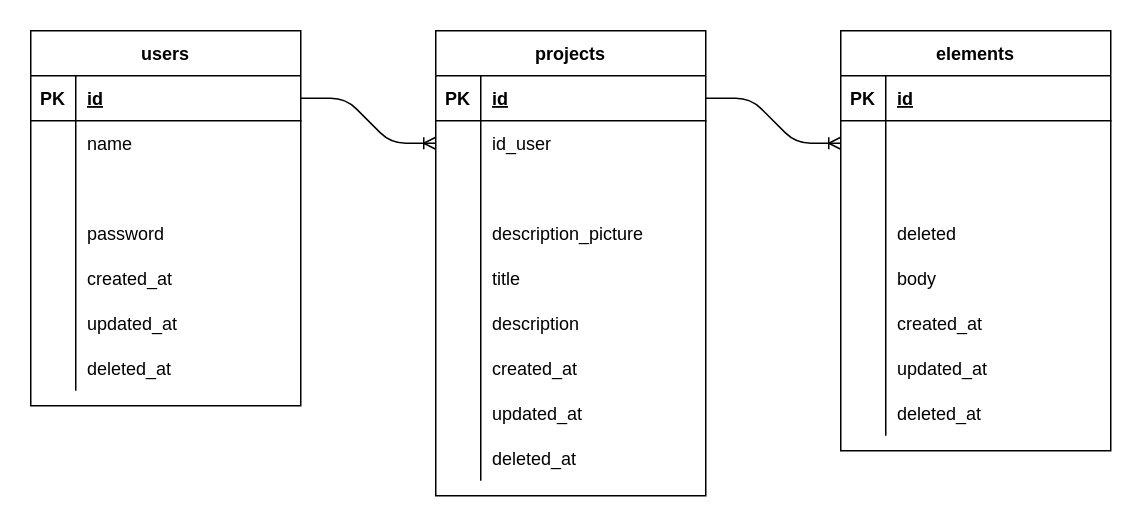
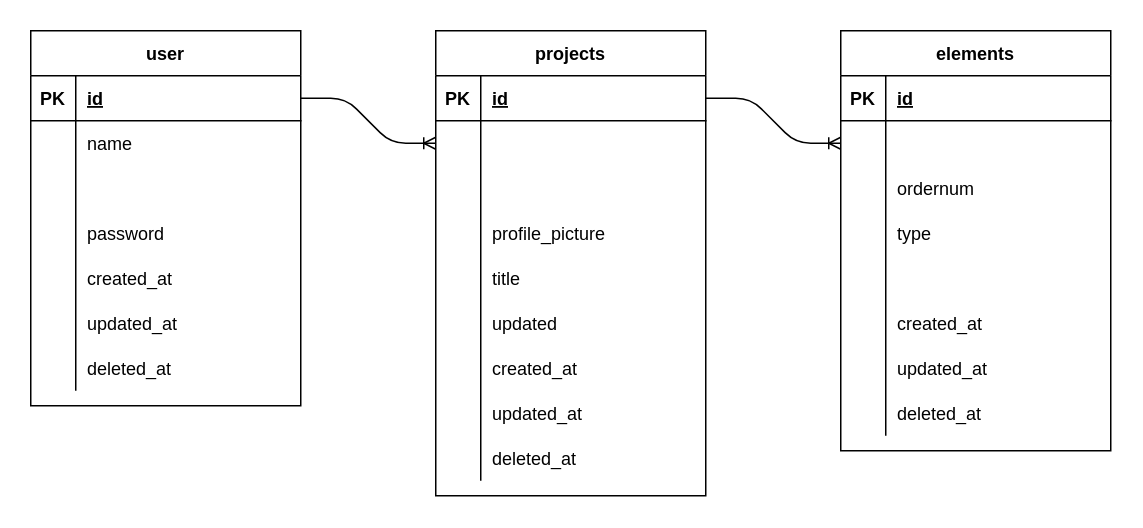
node "users": label "users" -> "user"
node "id_user": removed
node "ordernum": added
node "description_picture": label "description_picture" -> "profile_picture"
node "deleted": label "deleted" -> "type"
node "body": removed
node "description": label "description" -> "updated"
